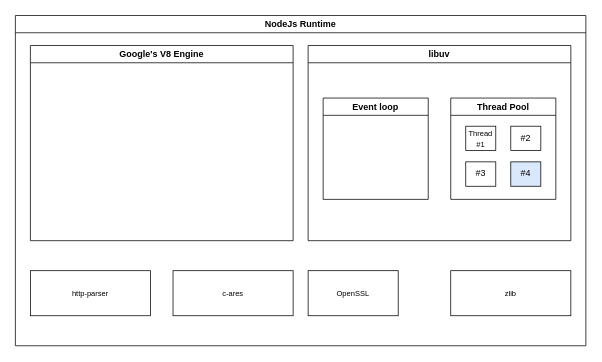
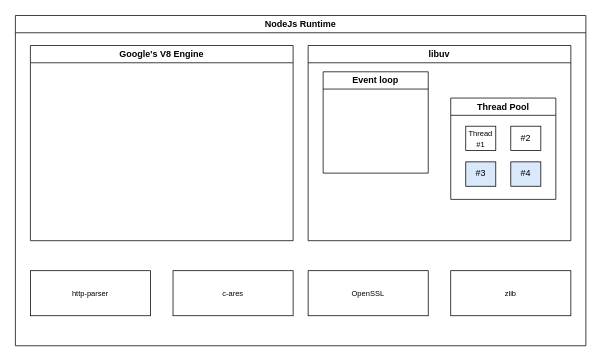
node "Event loop": moved (375, 149) -> (375, 122)
node "#3": fillcolor #ffffff -> #dae8fc
node "OpenSSL": size 90x45 -> 120x45
